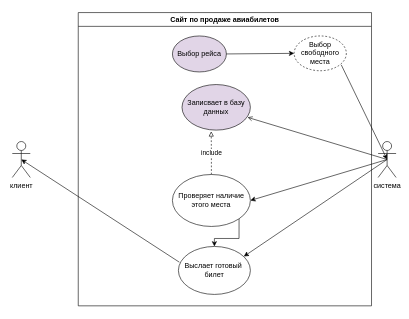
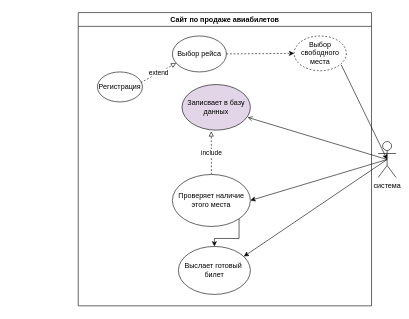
edge "Выбор рейса" -> "Выбор свободного места": style solid -> dashed
node "Выбор рейса": fillcolor #e1d5e7 -> #ffffff
edge "Регистрация" -> "Выбор рейса": added, label "extend"
node "Регистрация": added
node "клиент": removed
edge "Выслает готовый билет" -> "клиент": removed
